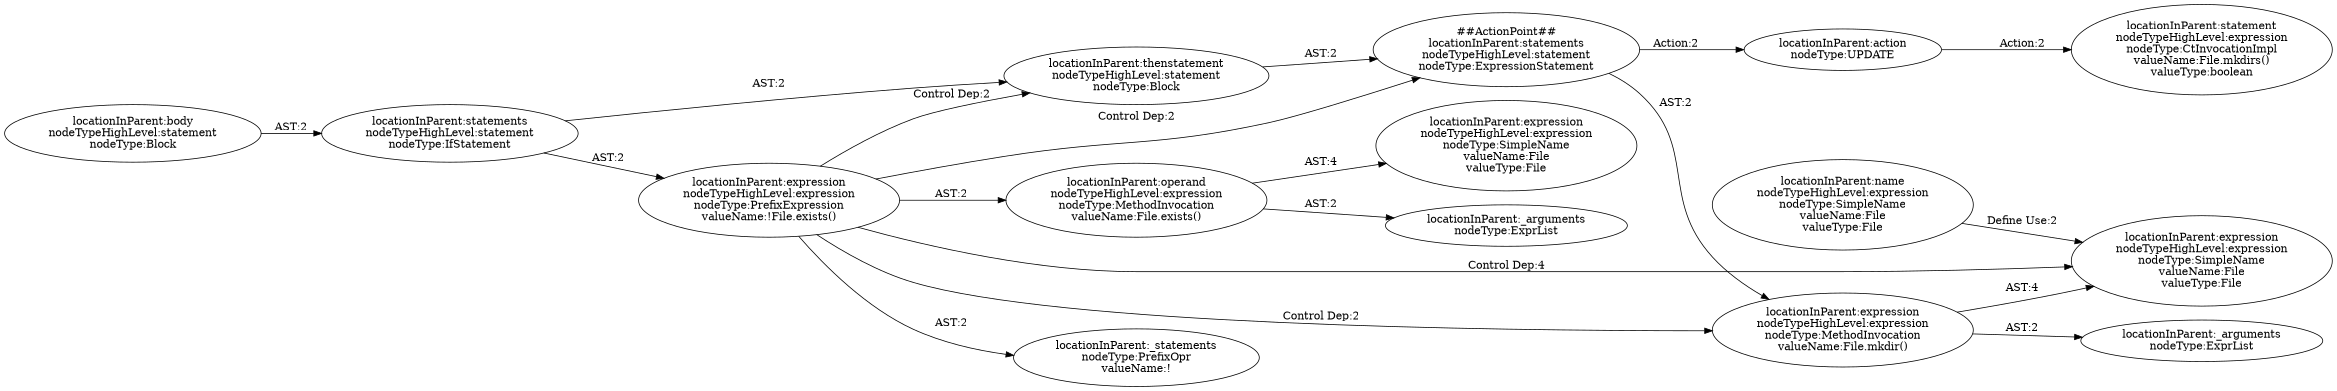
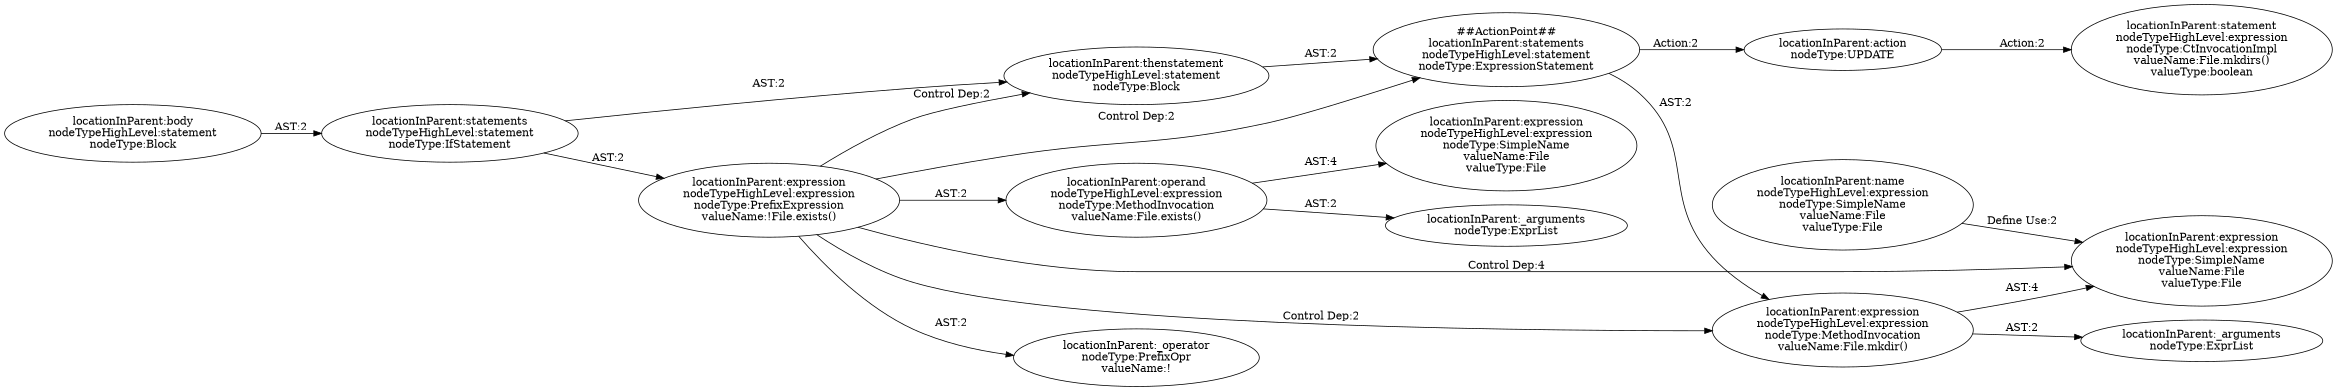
node "locationInParent:_statements nodeType:PrefixOpr valueName:!": label "locationInParent:_statements nodeType:PrefixOpr valueName:!" -> "locationInParent:_operator nodeType:PrefixOpr valueName:!"
